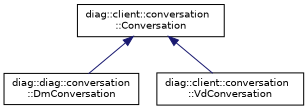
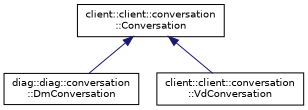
node "diag::client::conversation ::Conversation": label "diag::client::conversation ::Conversation" -> "client::client::conversation ::Conversation"
node "diag::client::conversation ::VdConversation": label "diag::client::conversation ::VdConversation" -> "client::client::conversation ::VdConversation"
